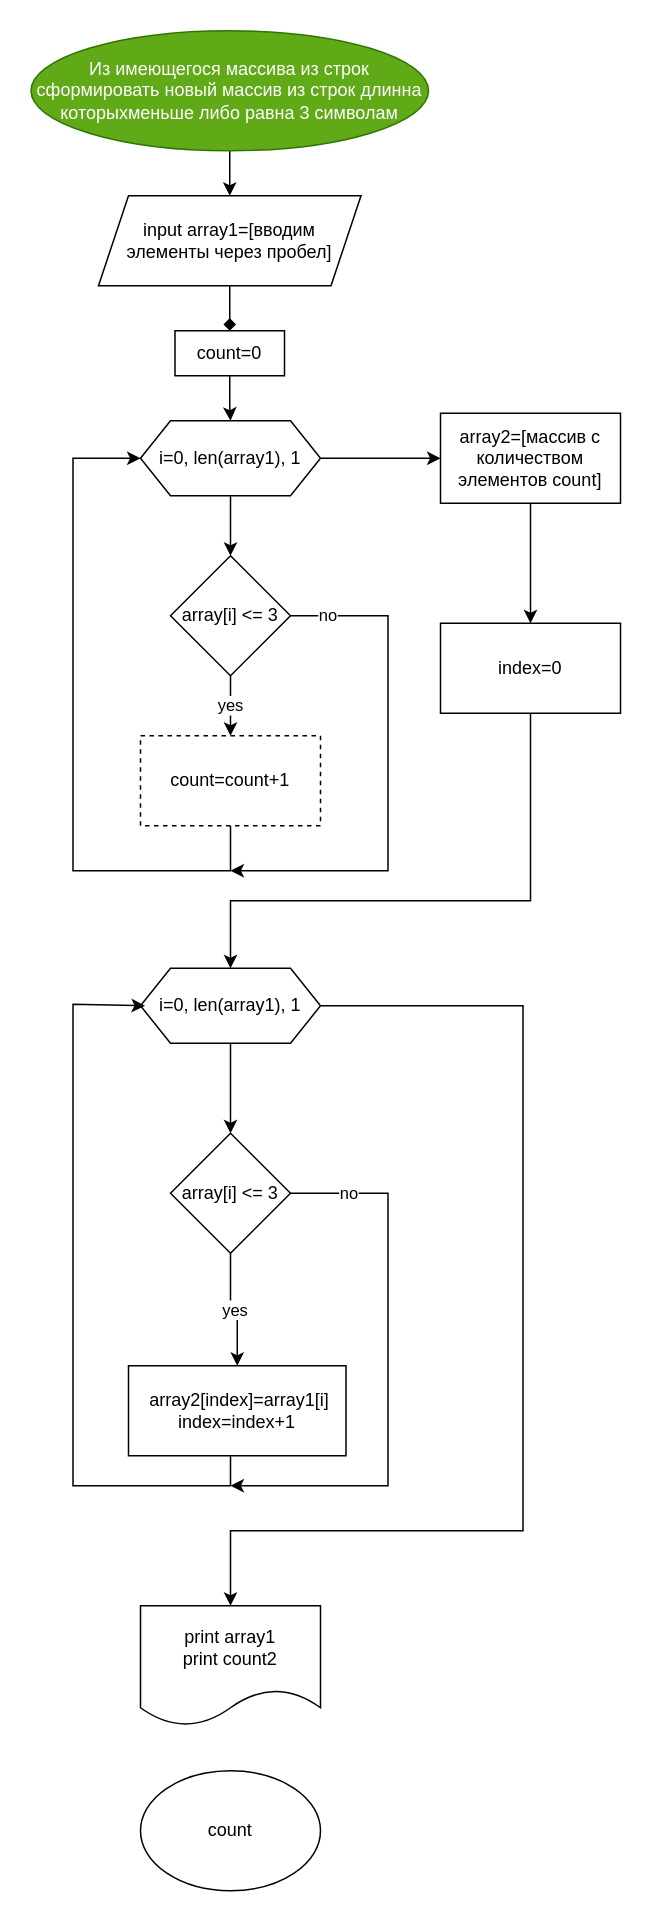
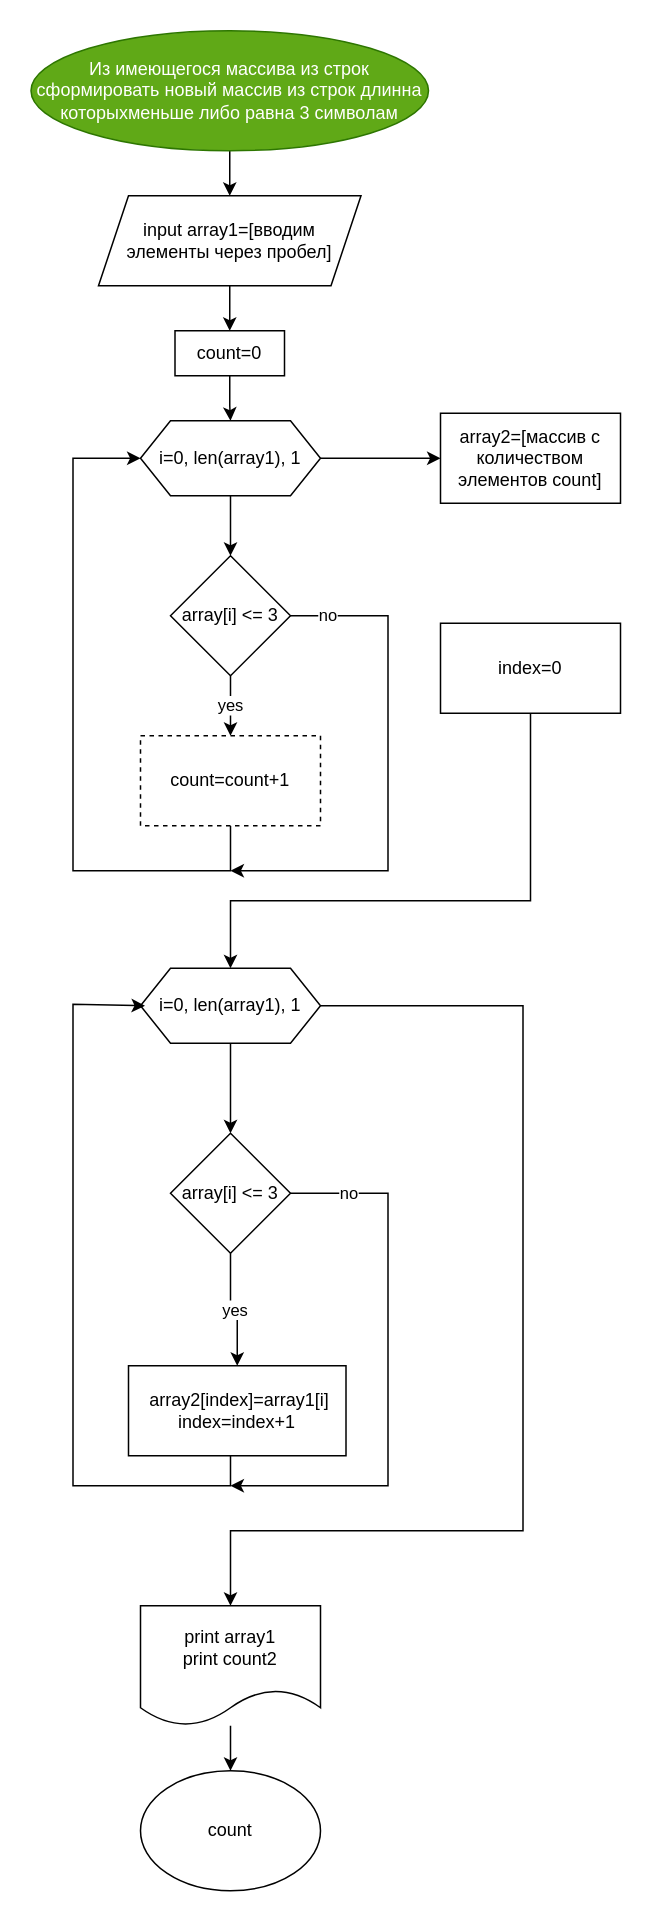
edge "input array1=[вводим элементы через пробел]" -> "count=0": arrowhead diamond -> classic
edge "array2=[массив с количеством элементов count]" -> "index=0": removed
edge "print array1 print count2" -> "count": added
